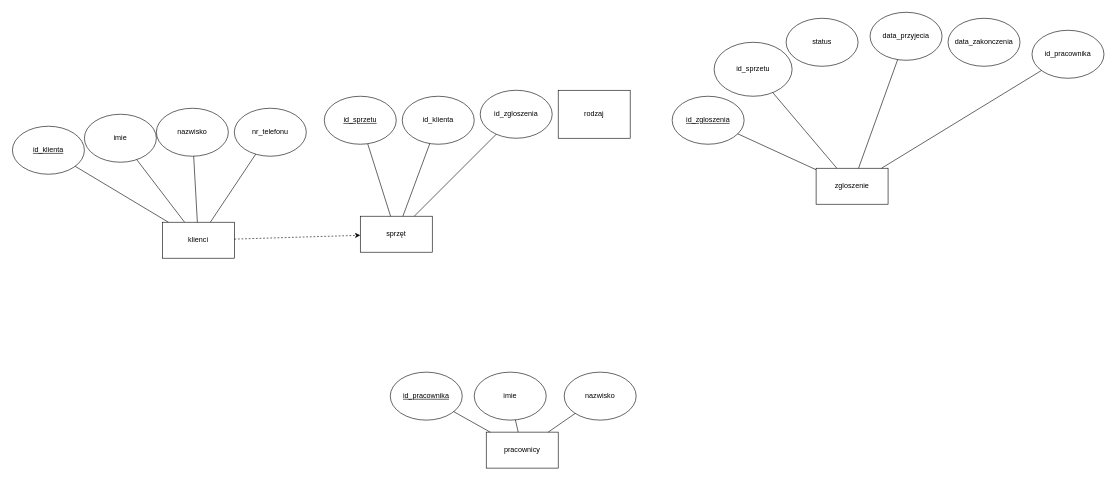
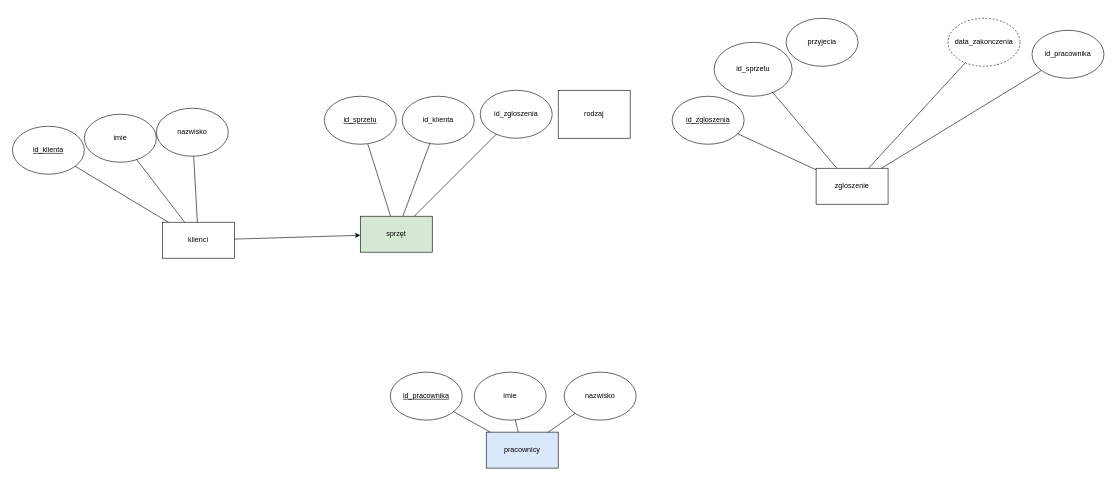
node "data_przyjecia": removed
node "status": label "status" -> "przyjecia"
node "data_zakonczenia": style solid -> dashed
edge "data_przyjecia" -- "zgloszenie": removed
edge "data_zakonczenia" -- "zgloszenie": added
node "nr_telefonu": removed
edge "nr_telefonu" -- "klienci": removed
node "sprzęt": fillcolor #ffffff -> #d5e8d4
edge "klienci" -> "sprzęt": style dashed -> solid
node "pracownicy": fillcolor #ffffff -> #dae8fc
